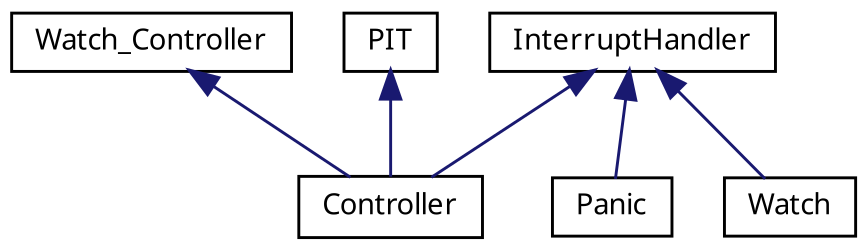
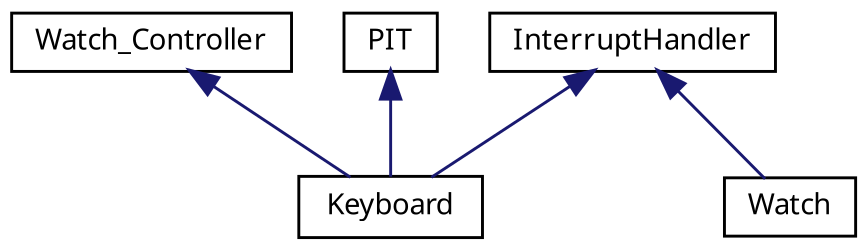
node "Controller": label "Controller" -> "Keyboard"
node "Panic": removed
